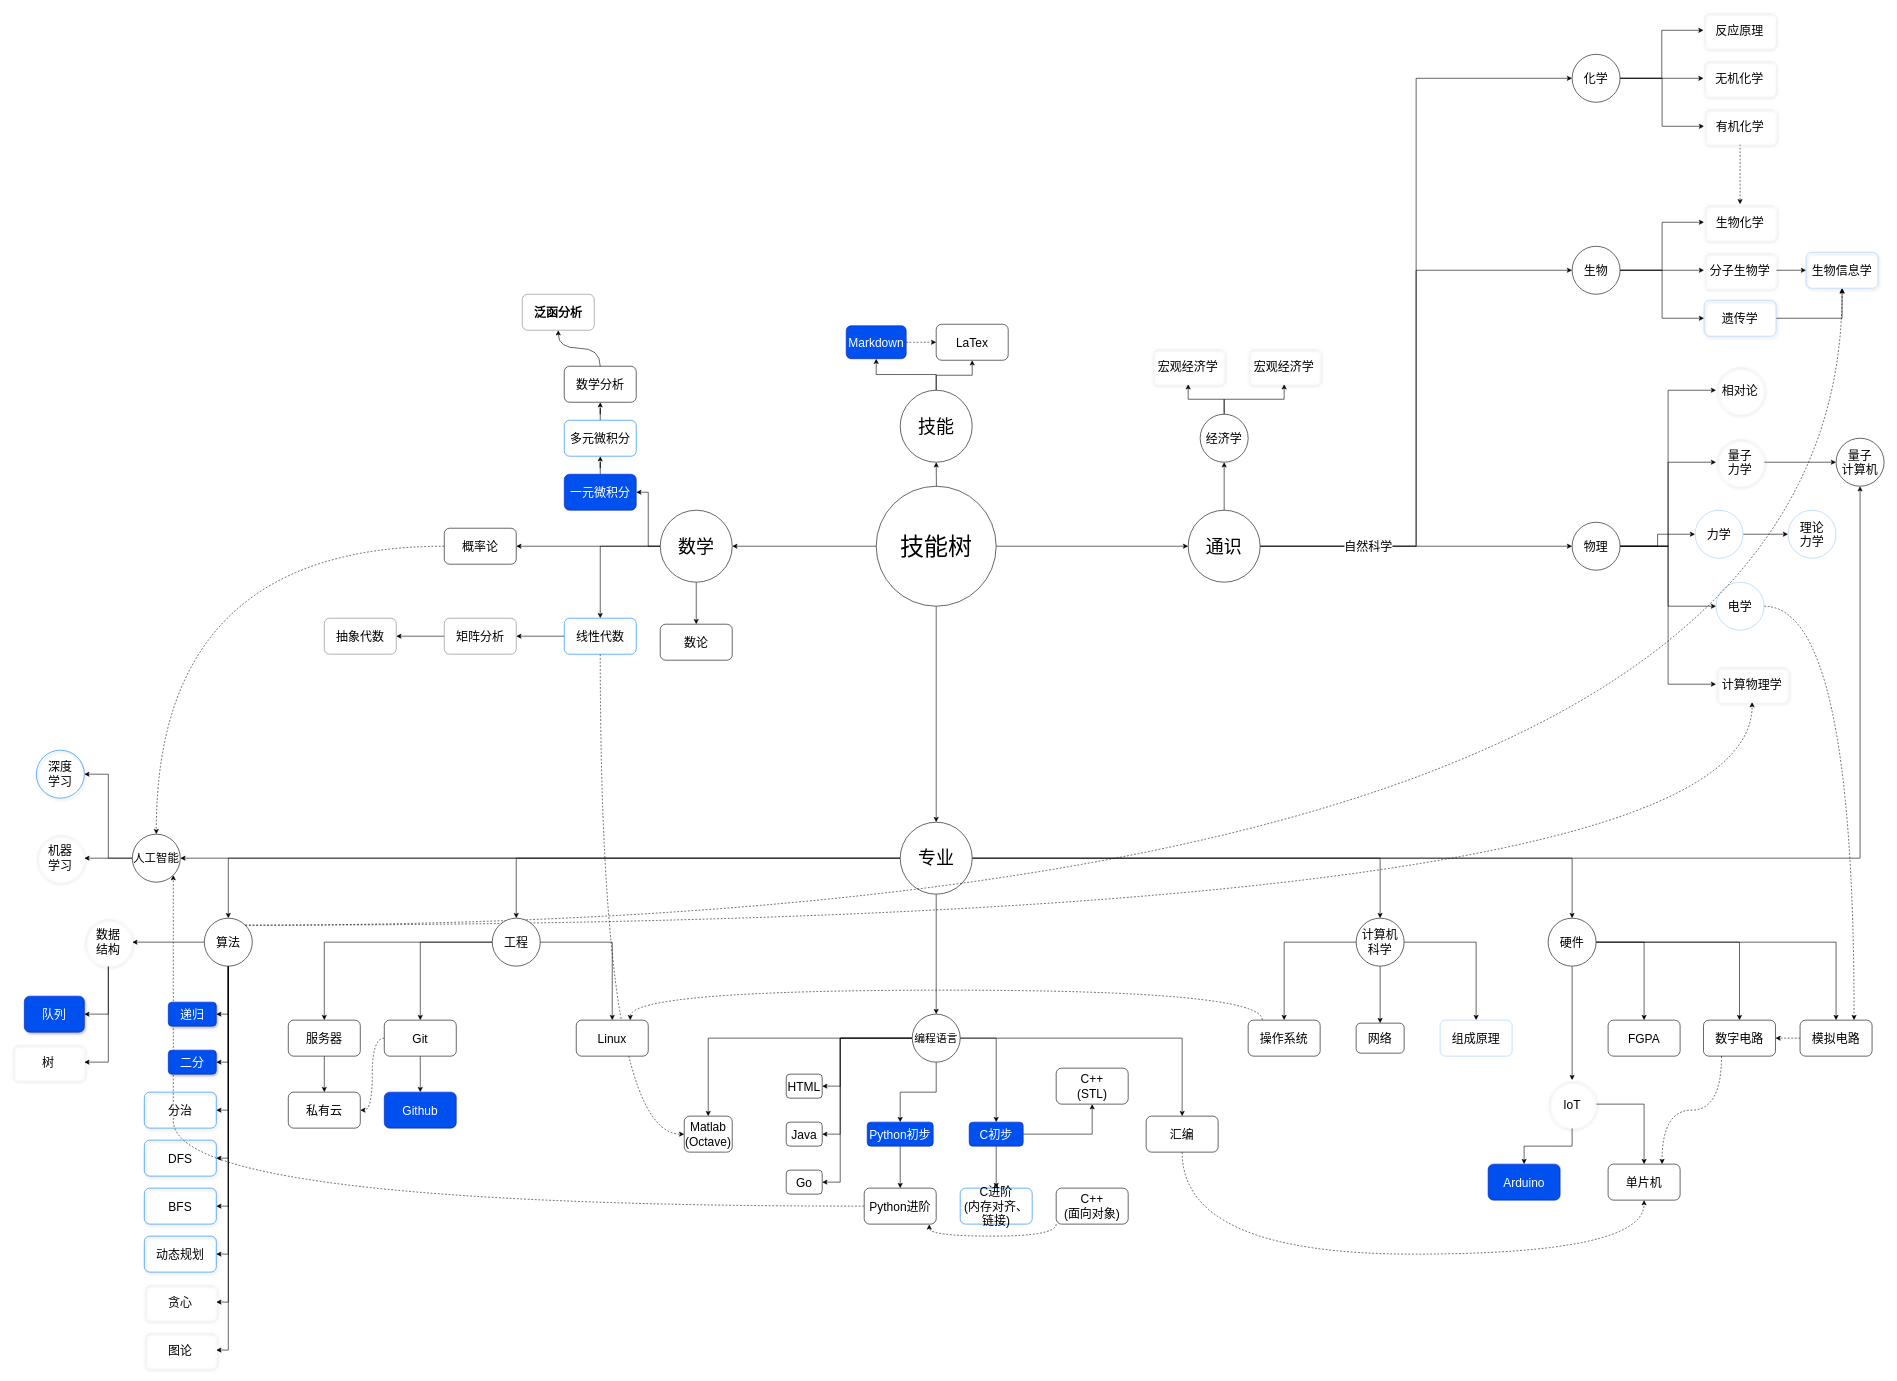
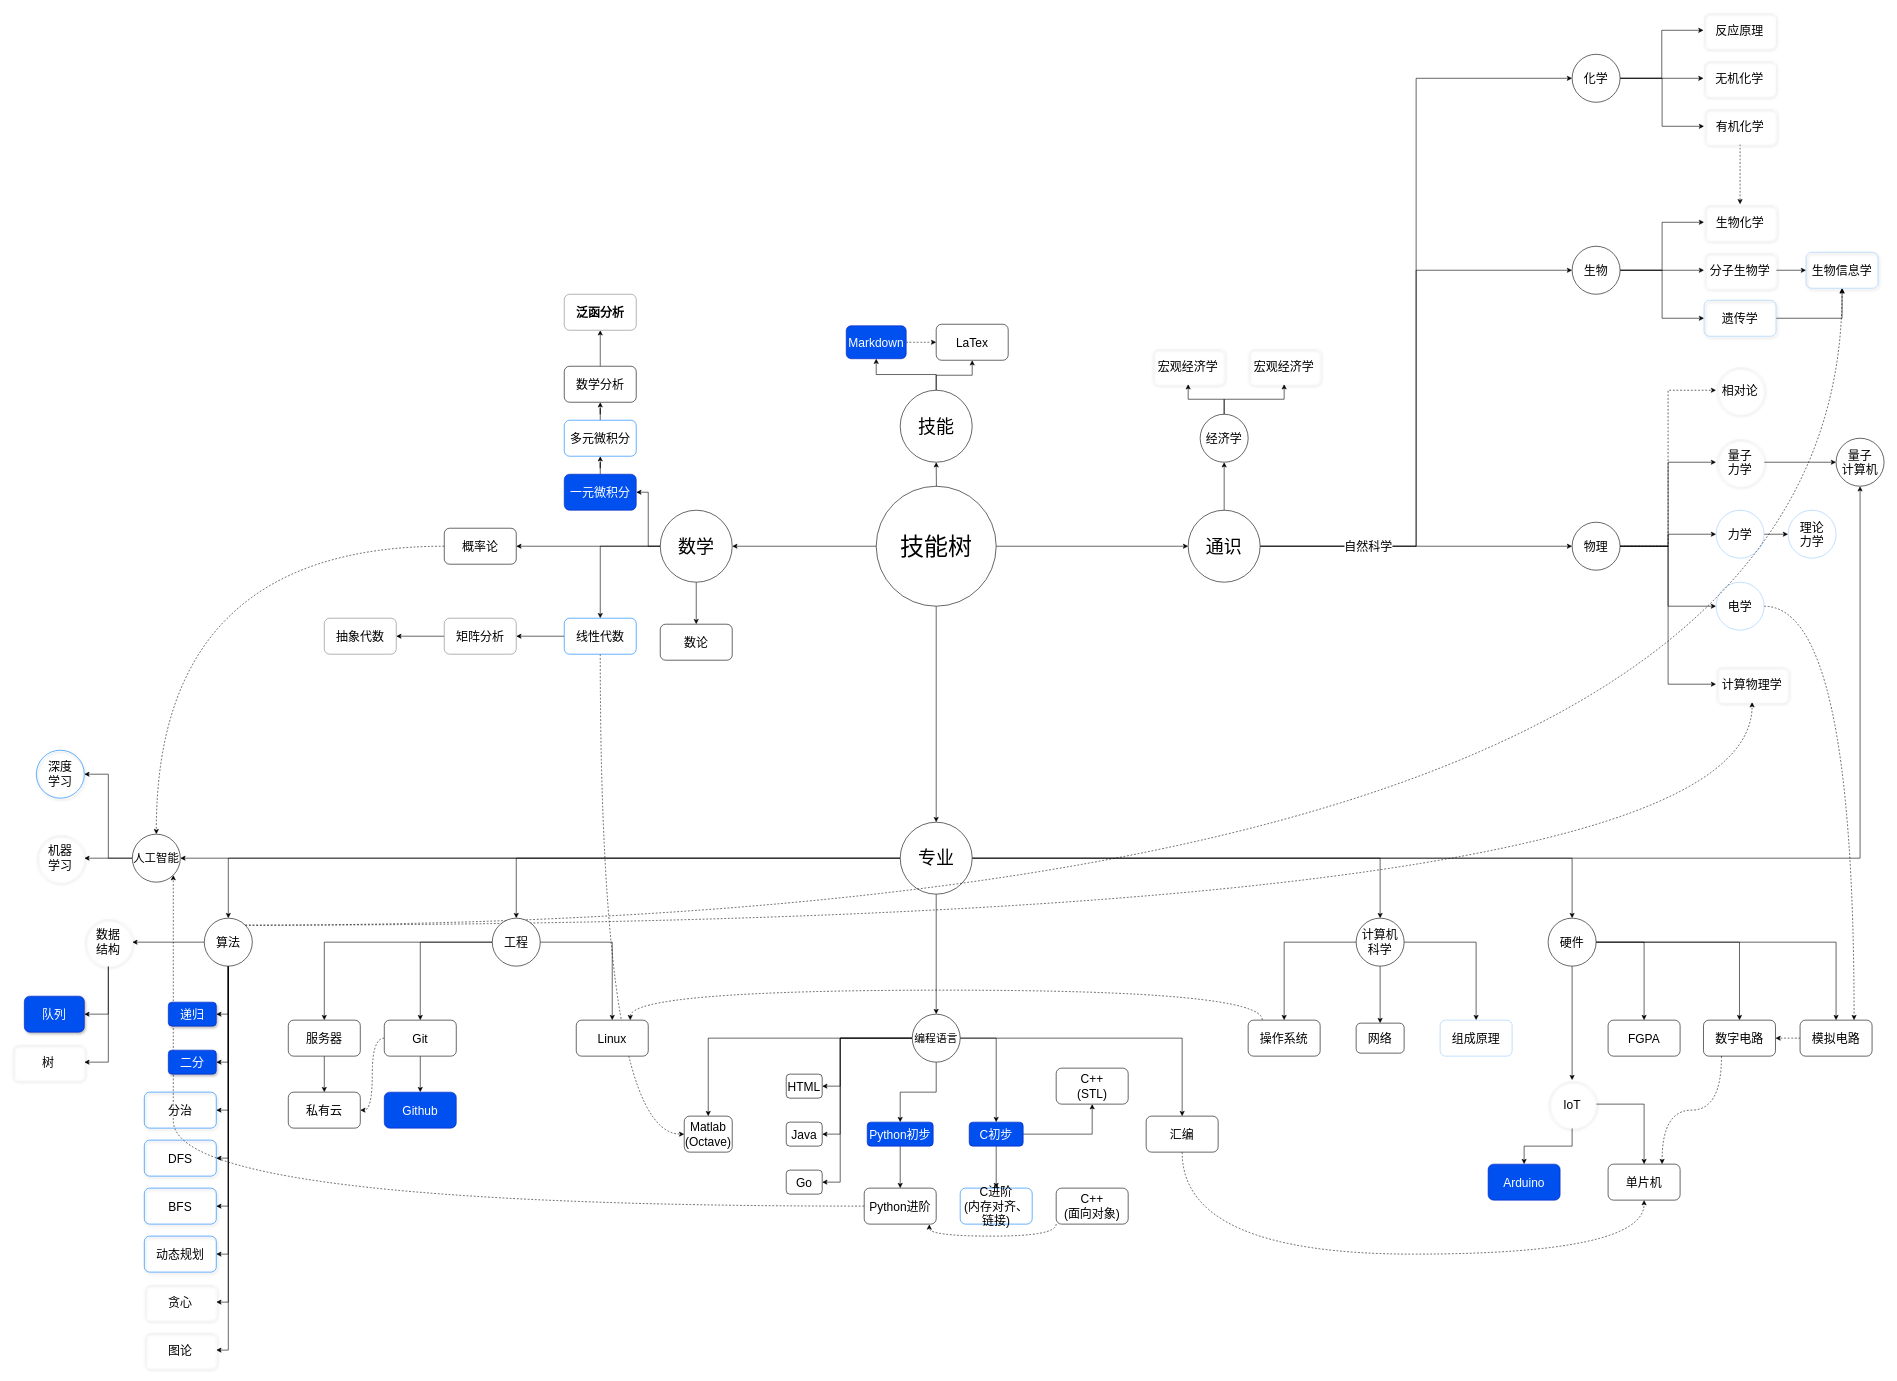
node "泛函分析": moved (558, 312) -> (600, 312)
edge "物理" -> "相对论": style solid -> dashed
node "力学": moved (1719, 534) -> (1740, 534)
